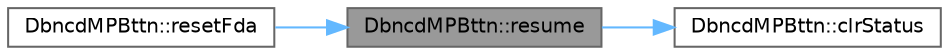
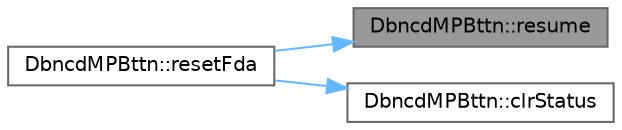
edge "DbncdMPBttn::resume" -> "DbncdMPBttn::clrStatus": now "DbncdMPBttn::resetFda" -> "DbncdMPBttn::clrStatus"
